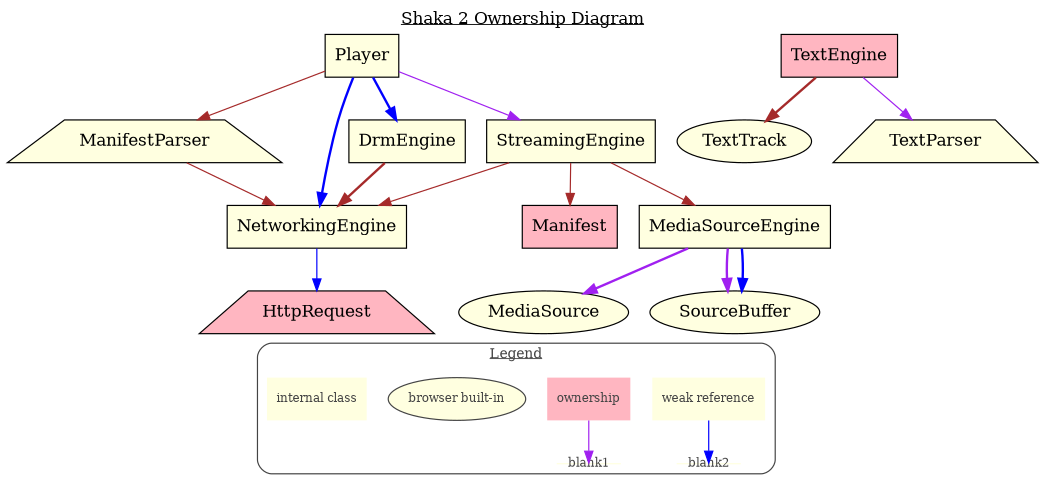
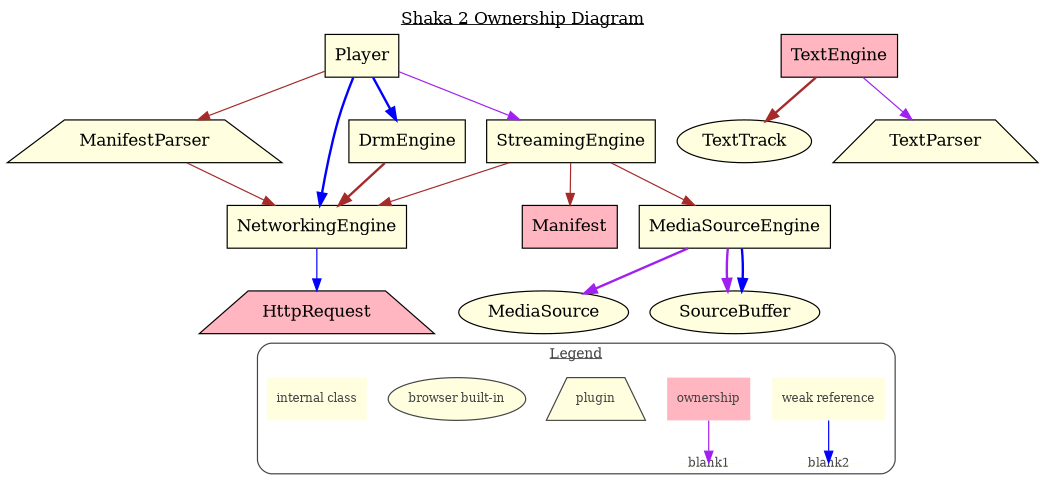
node "plugin": added
